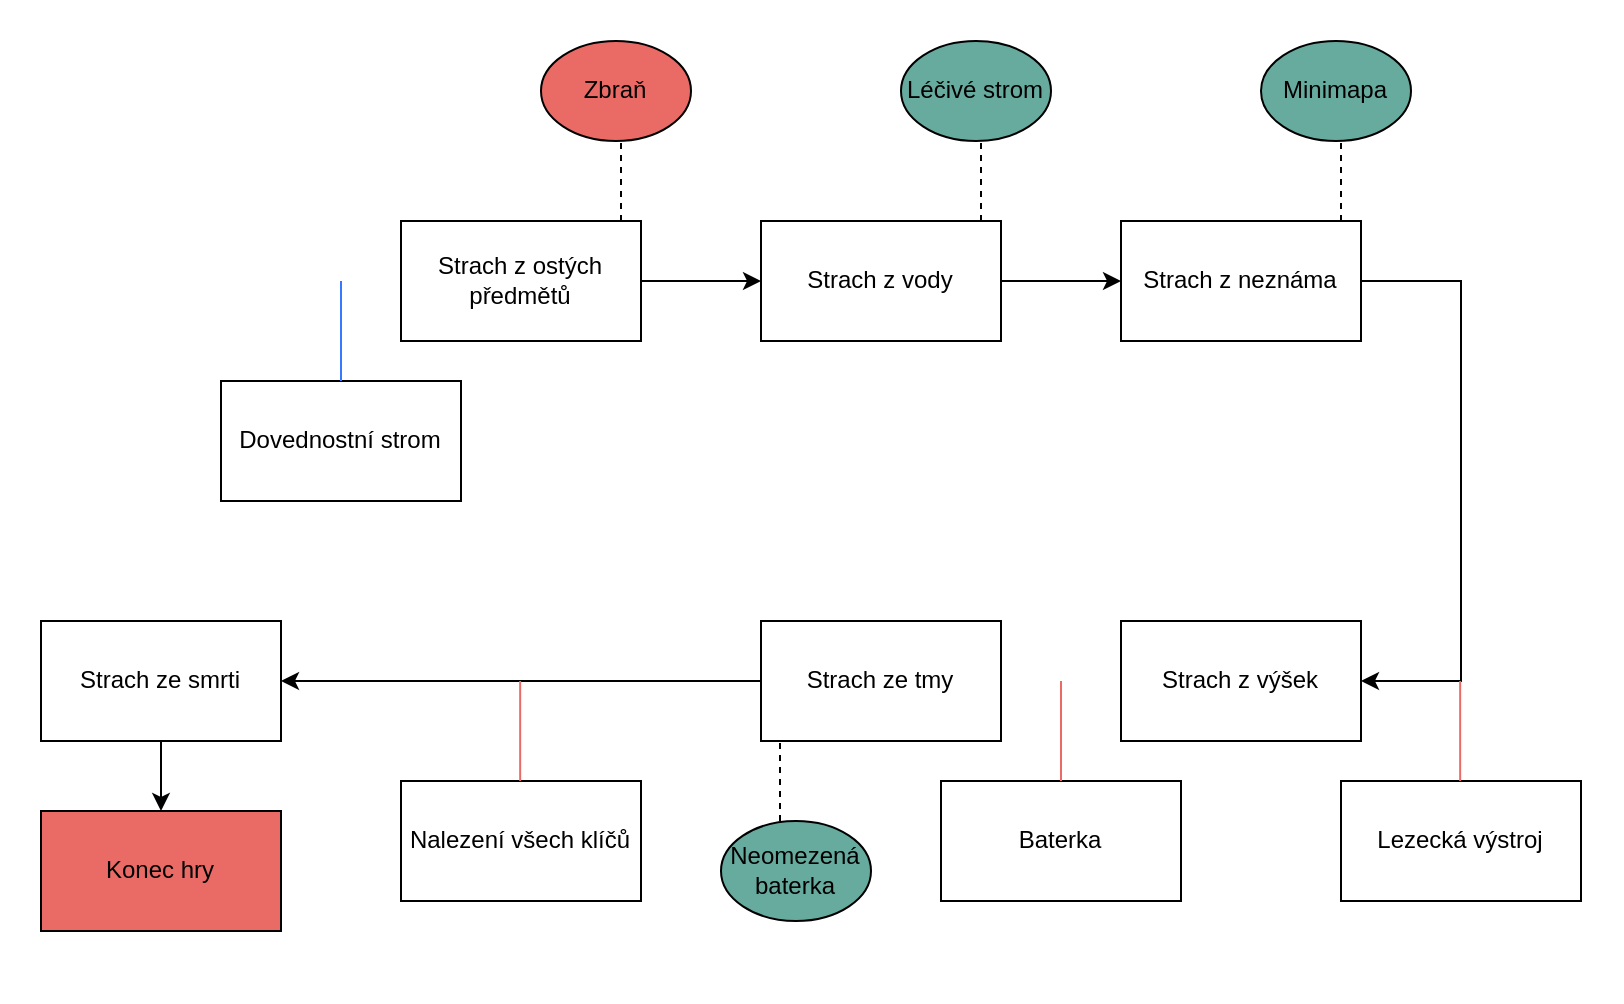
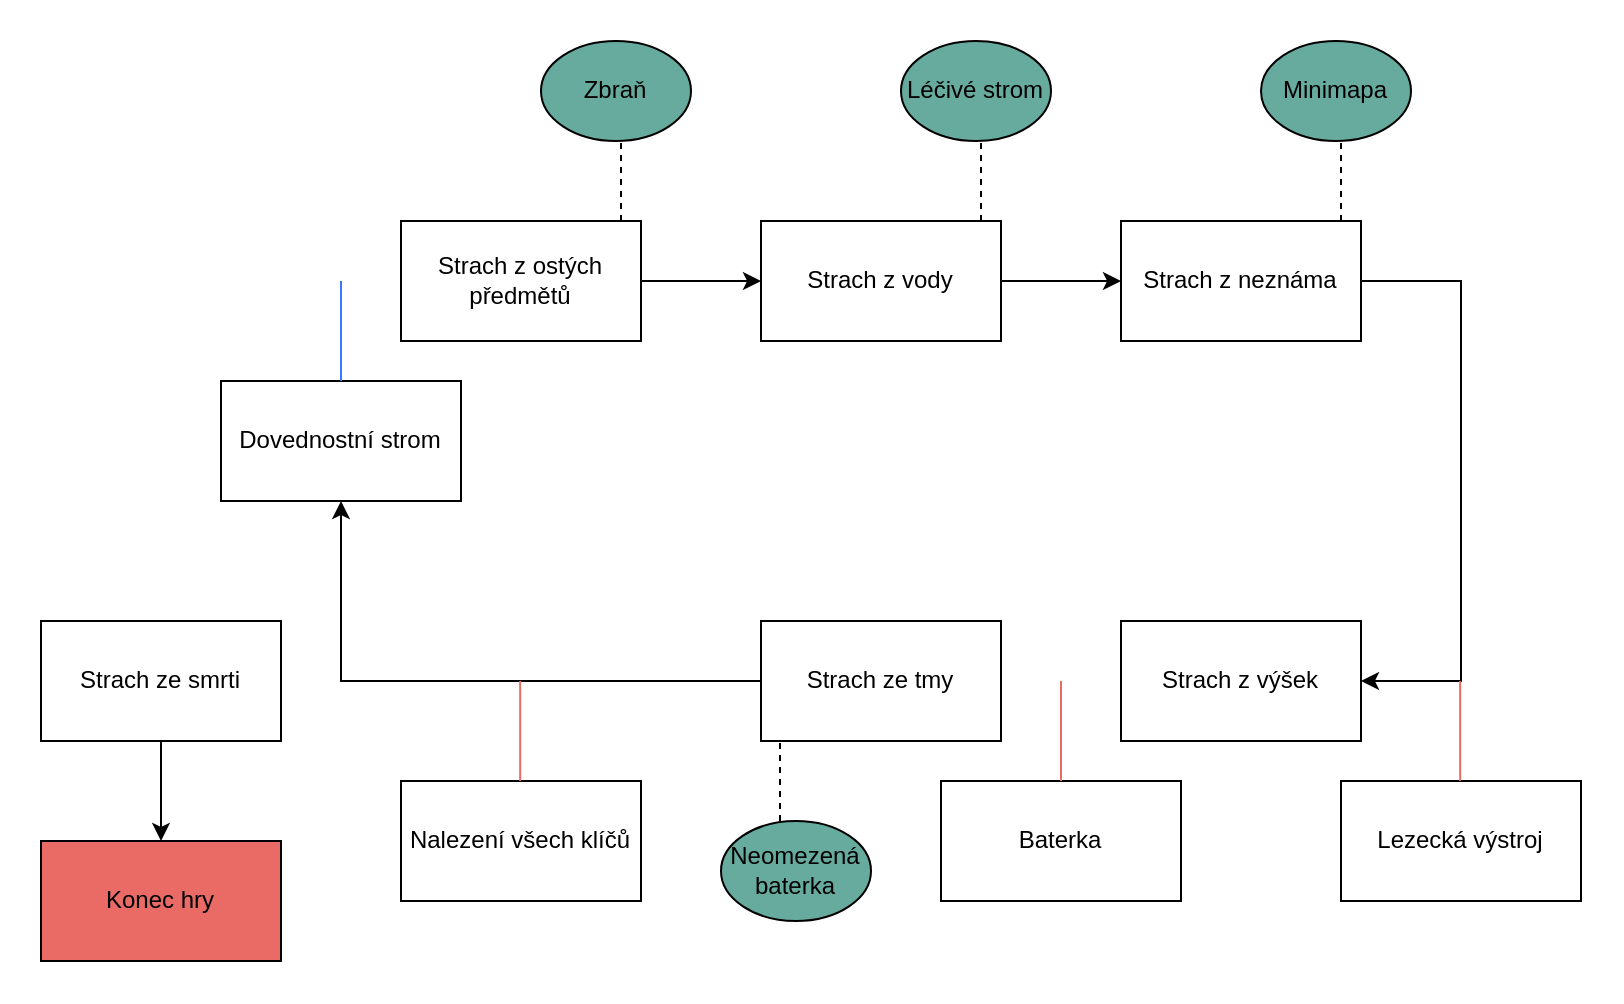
node "Zbraň": fillcolor #ea6b66 -> #67ab9f
edge "Strach ze tmy" -> "Strach ze smrti": now "Strach ze tmy" -> "Dovednostní strom"
node "Konec hry": moved (161, 871) -> (161, 901)
